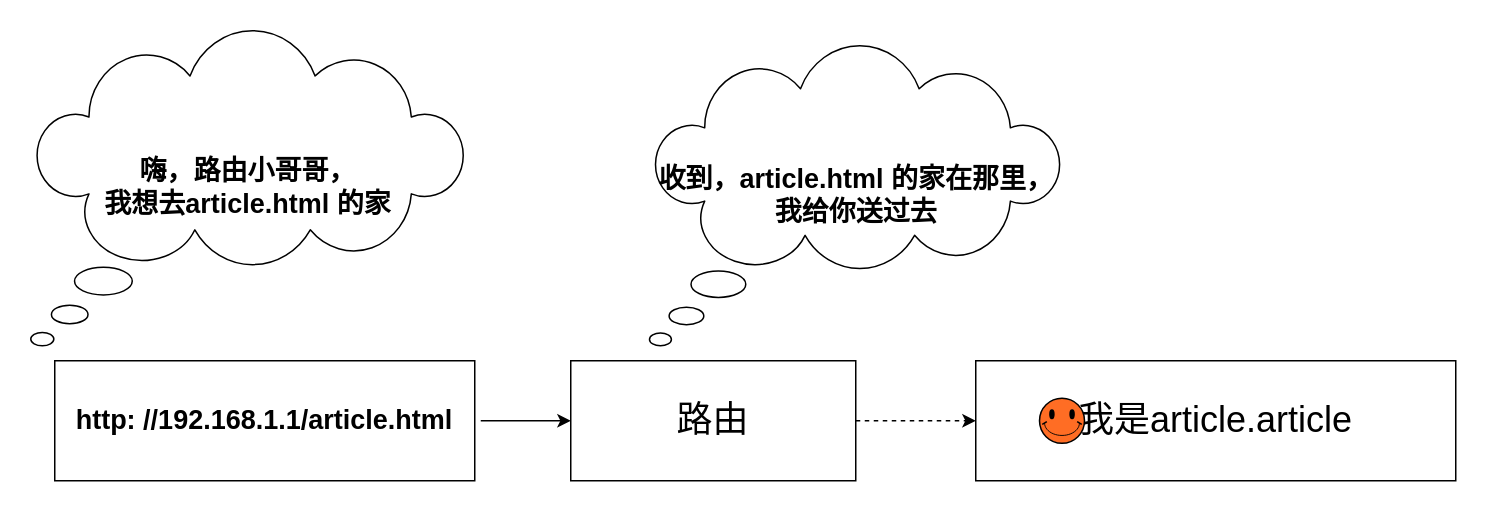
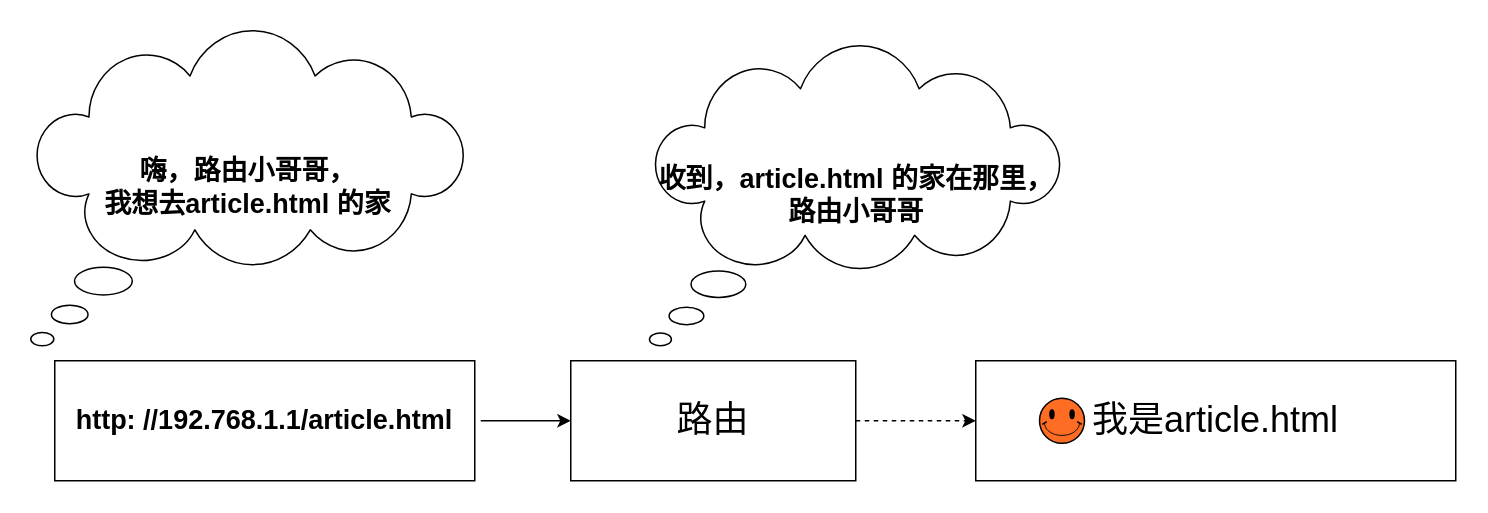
node "收到，article.html 的家在那里， 我给你送过去": label "收到，article.html 的家在那里， 我给你送过去" -> "收到，article.html 的家在那里， 路由小哥哥"
node "http: //192.168.1.1/article.html": label "http: //192.168.1.1/article.html" -> "http: //192.768.1.1/article.html"
node "我是article.article": label "我是article.article" -> "我是article.html"
